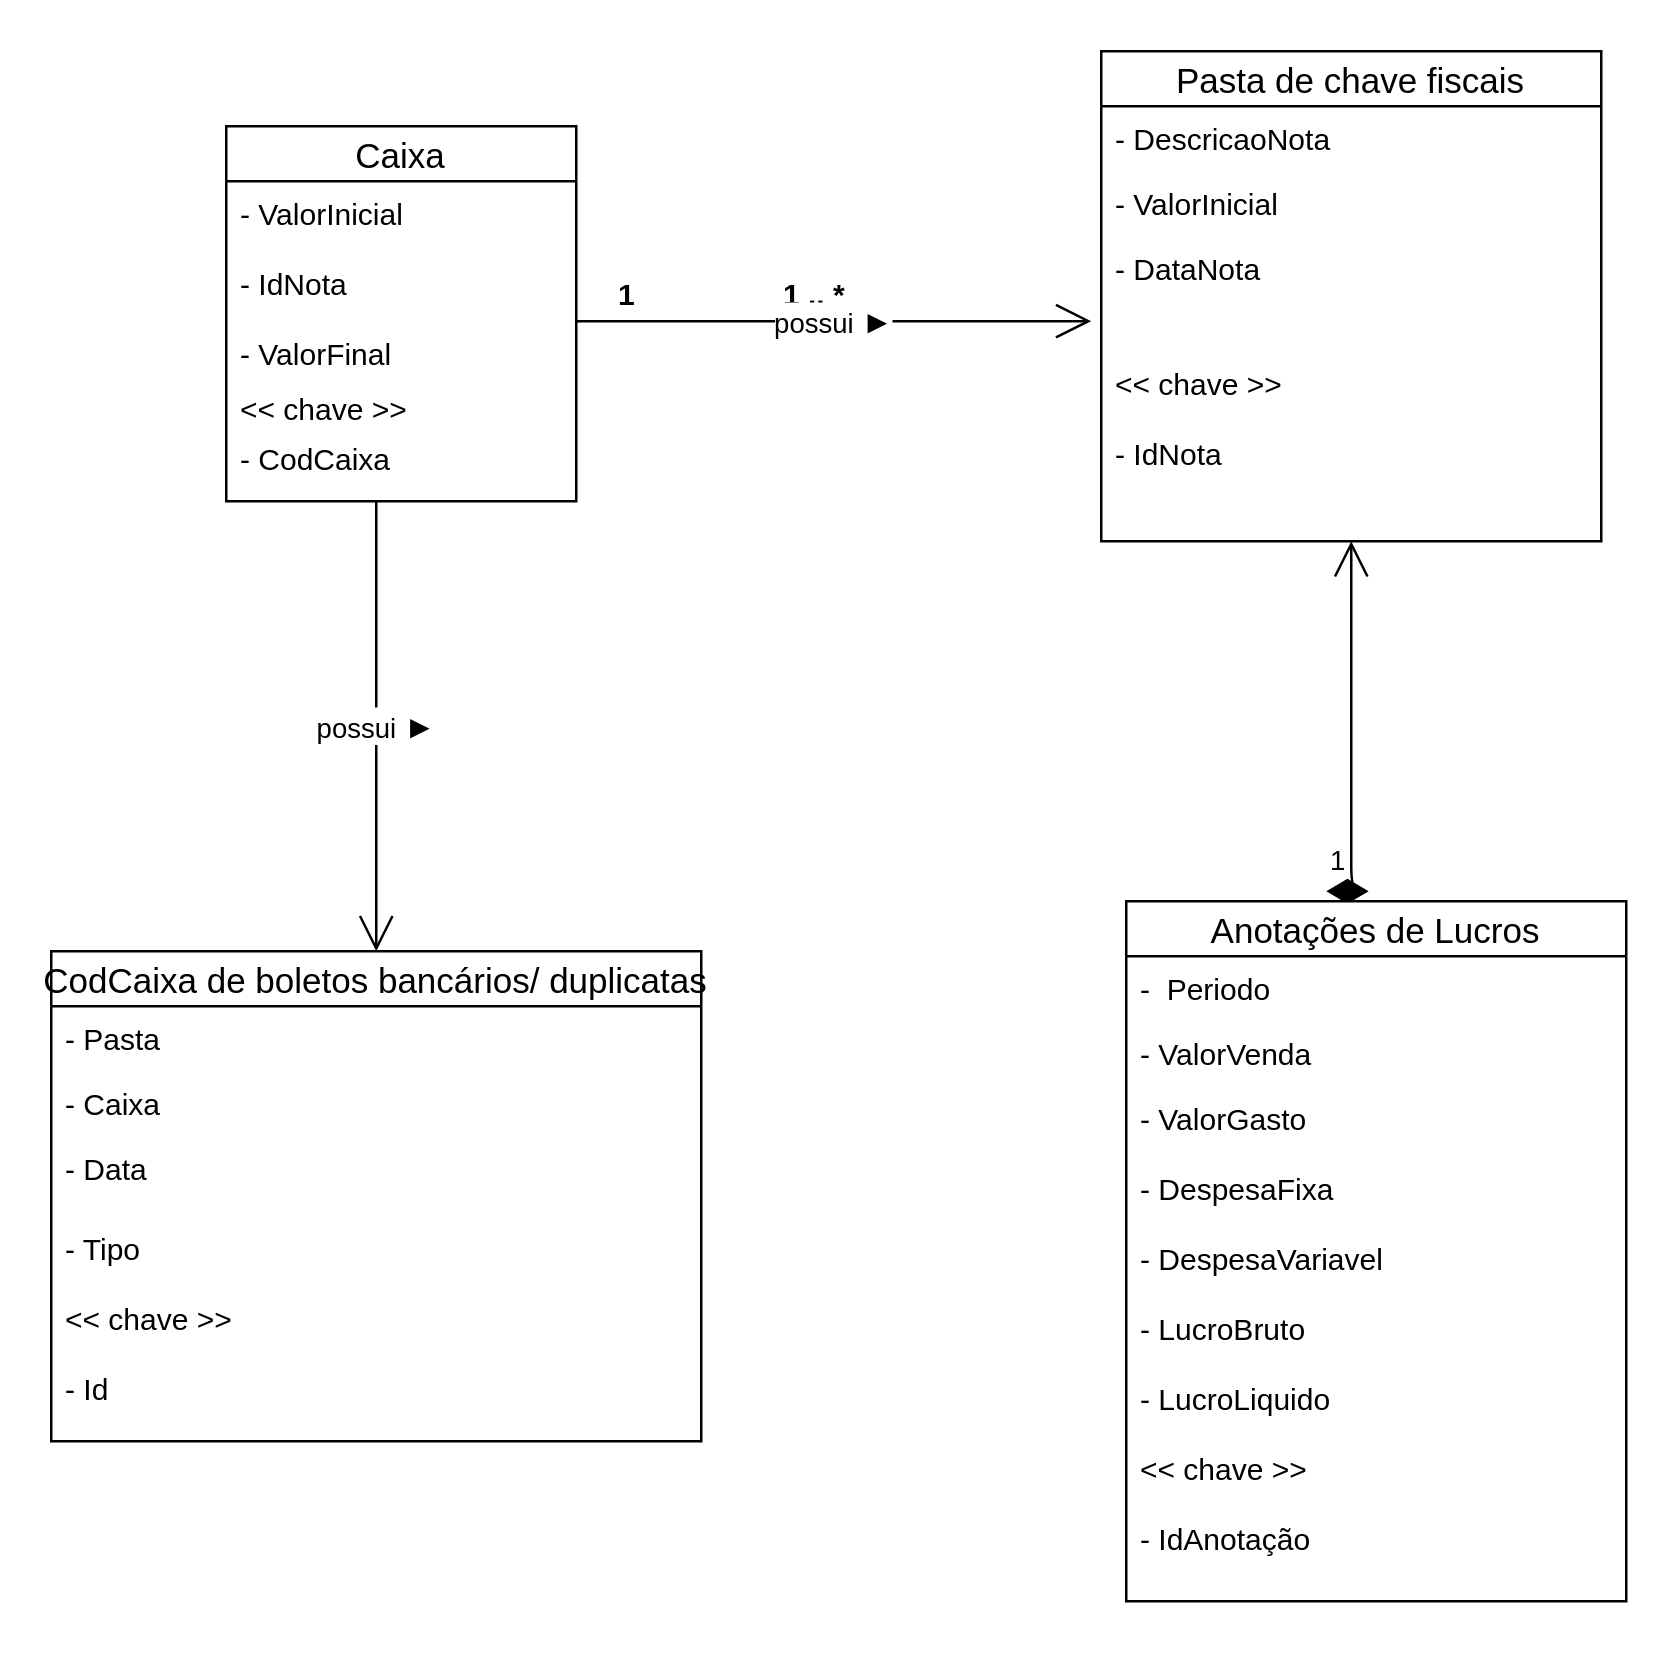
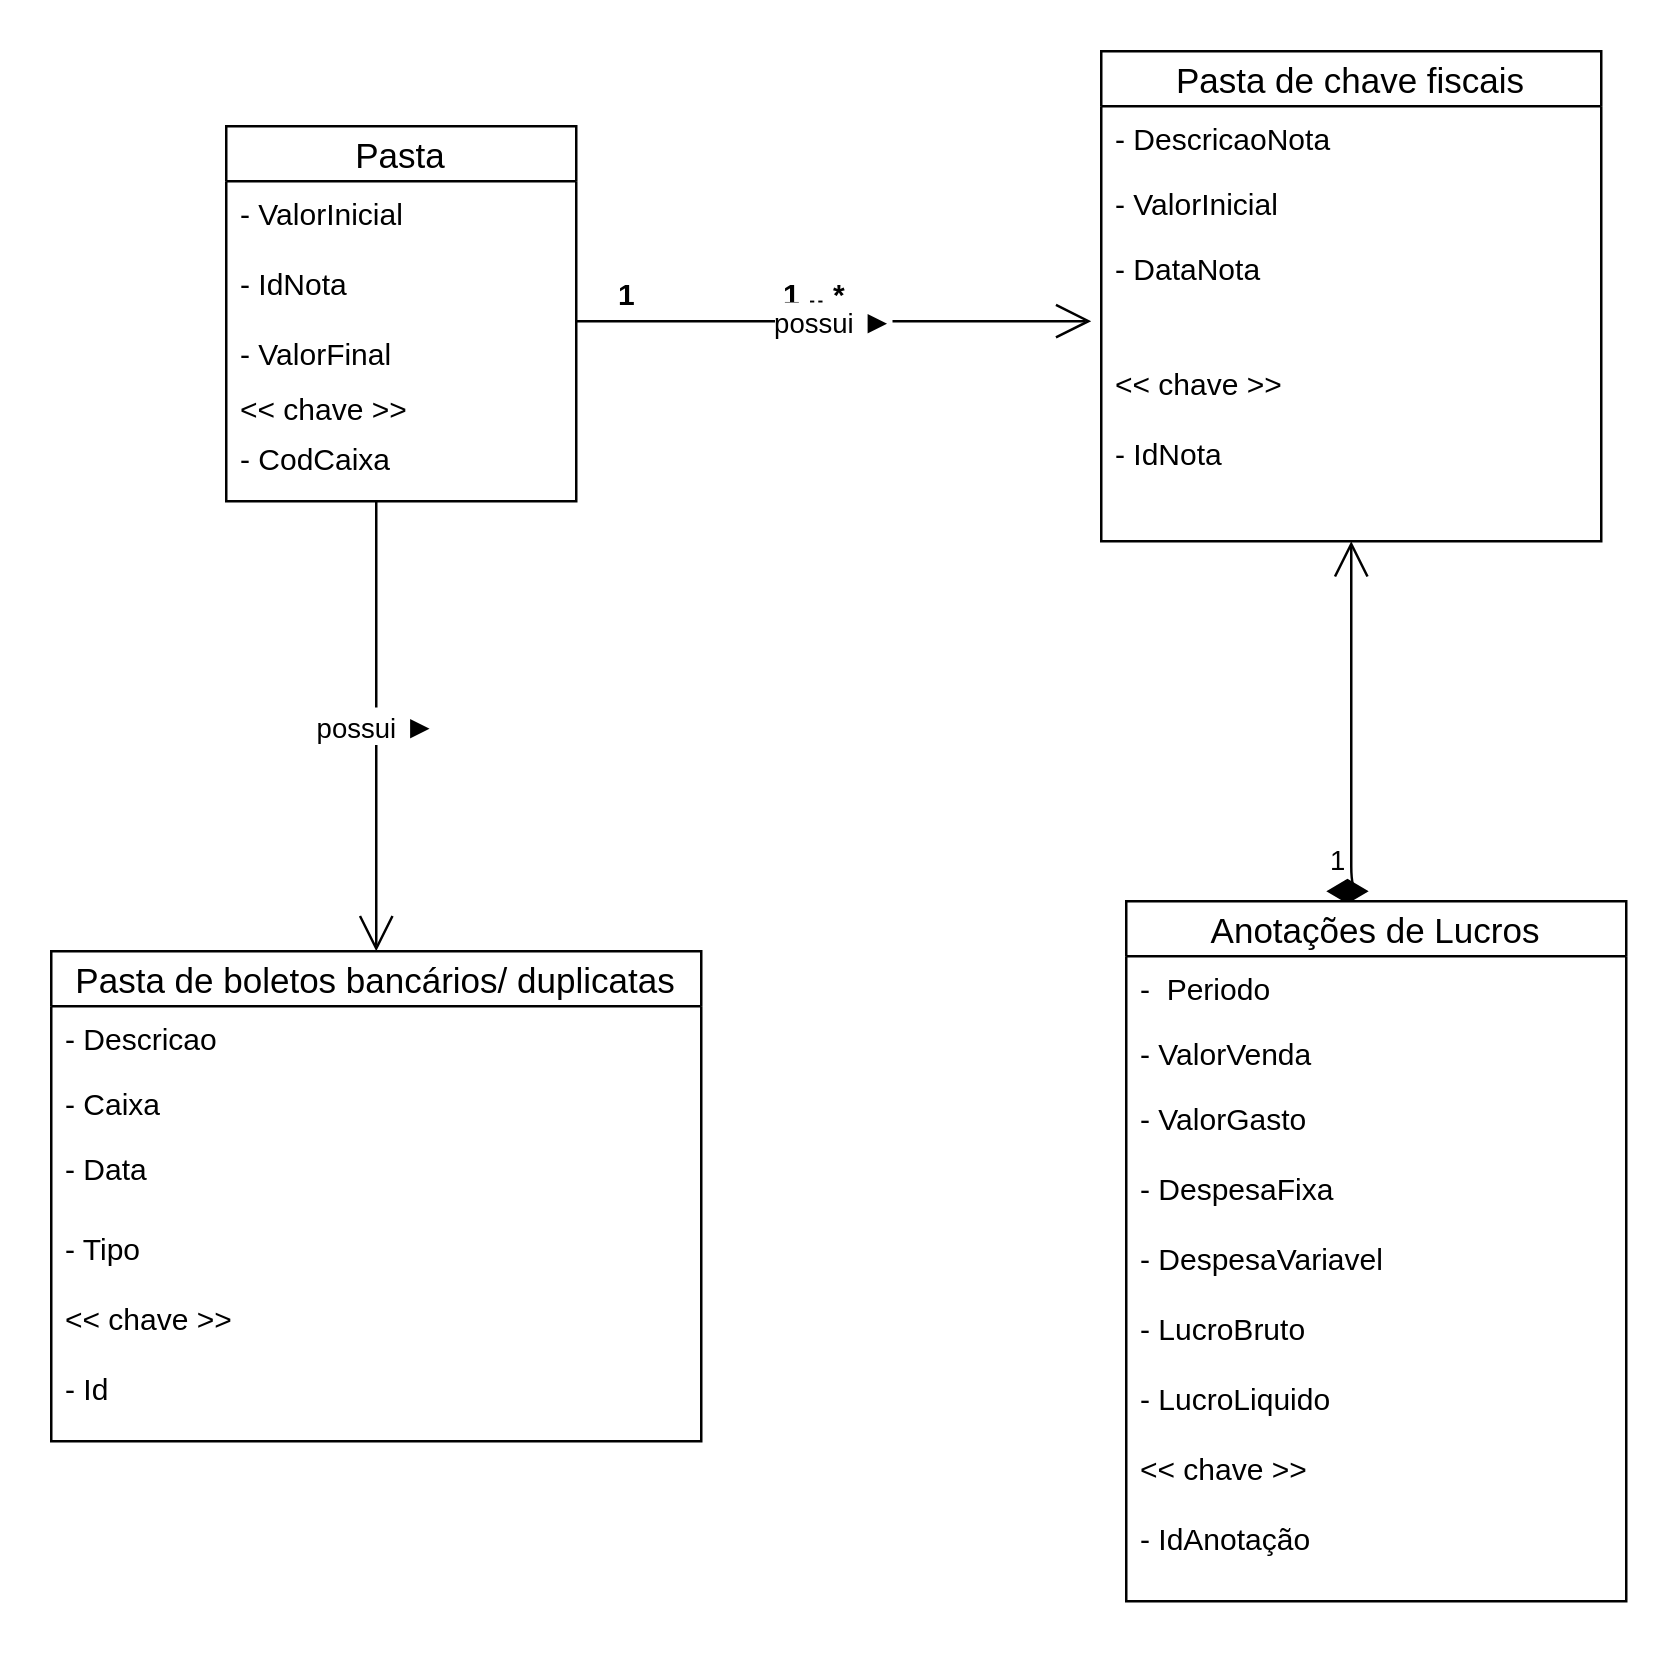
node "Caixa": label "Caixa" -> "Pasta"
node "CodCaixa de boletos bancários/ duplicatas": label "CodCaixa de boletos bancários/ duplicatas" -> "Pasta de boletos bancários/ duplicatas"
node "- Pasta": label "- Pasta" -> "- Descricao"
